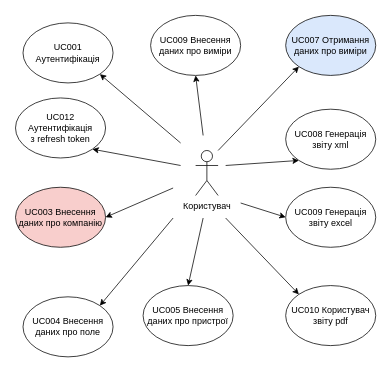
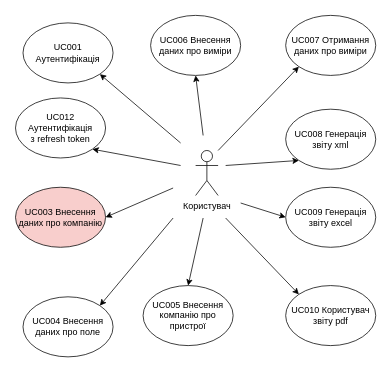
node "UC009 Внесення даних про виміри": label "UC009 Внесення даних про виміри" -> "UC006 Внесення даних про виміри"
node "UC007 Отримання даних про виміри": fillcolor #dae8fc -> #ffffff
node "UC005 Внесення даних про пристрої": label "UC005 Внесення даних про пристрої" -> "UC005 Внесення компанію про пристрої"
